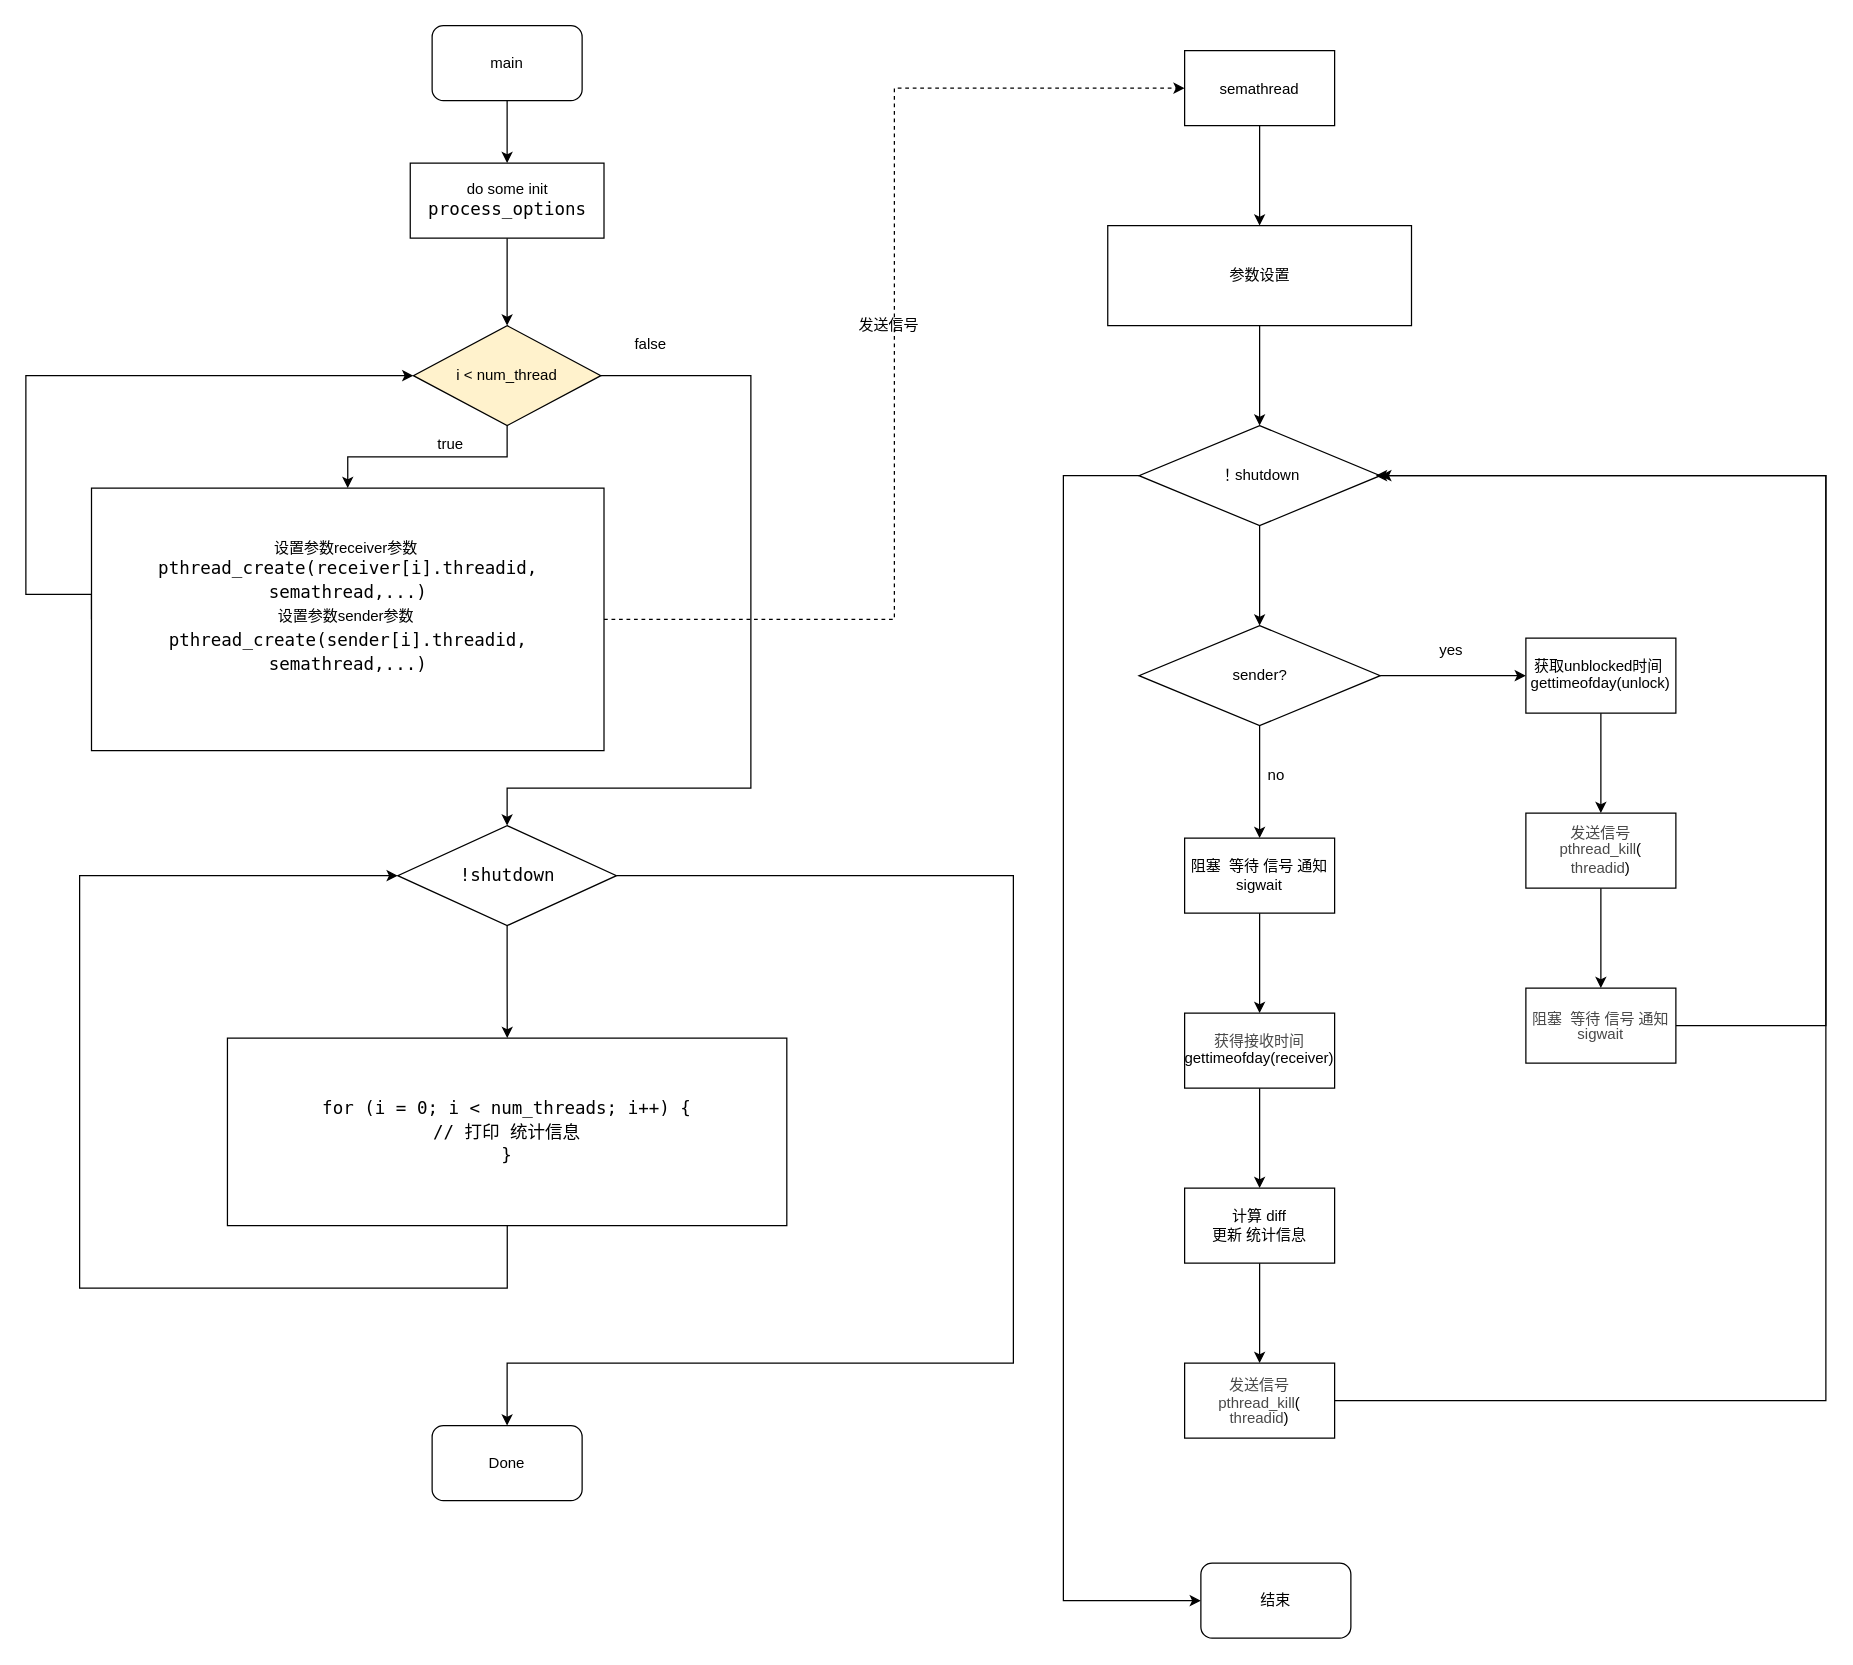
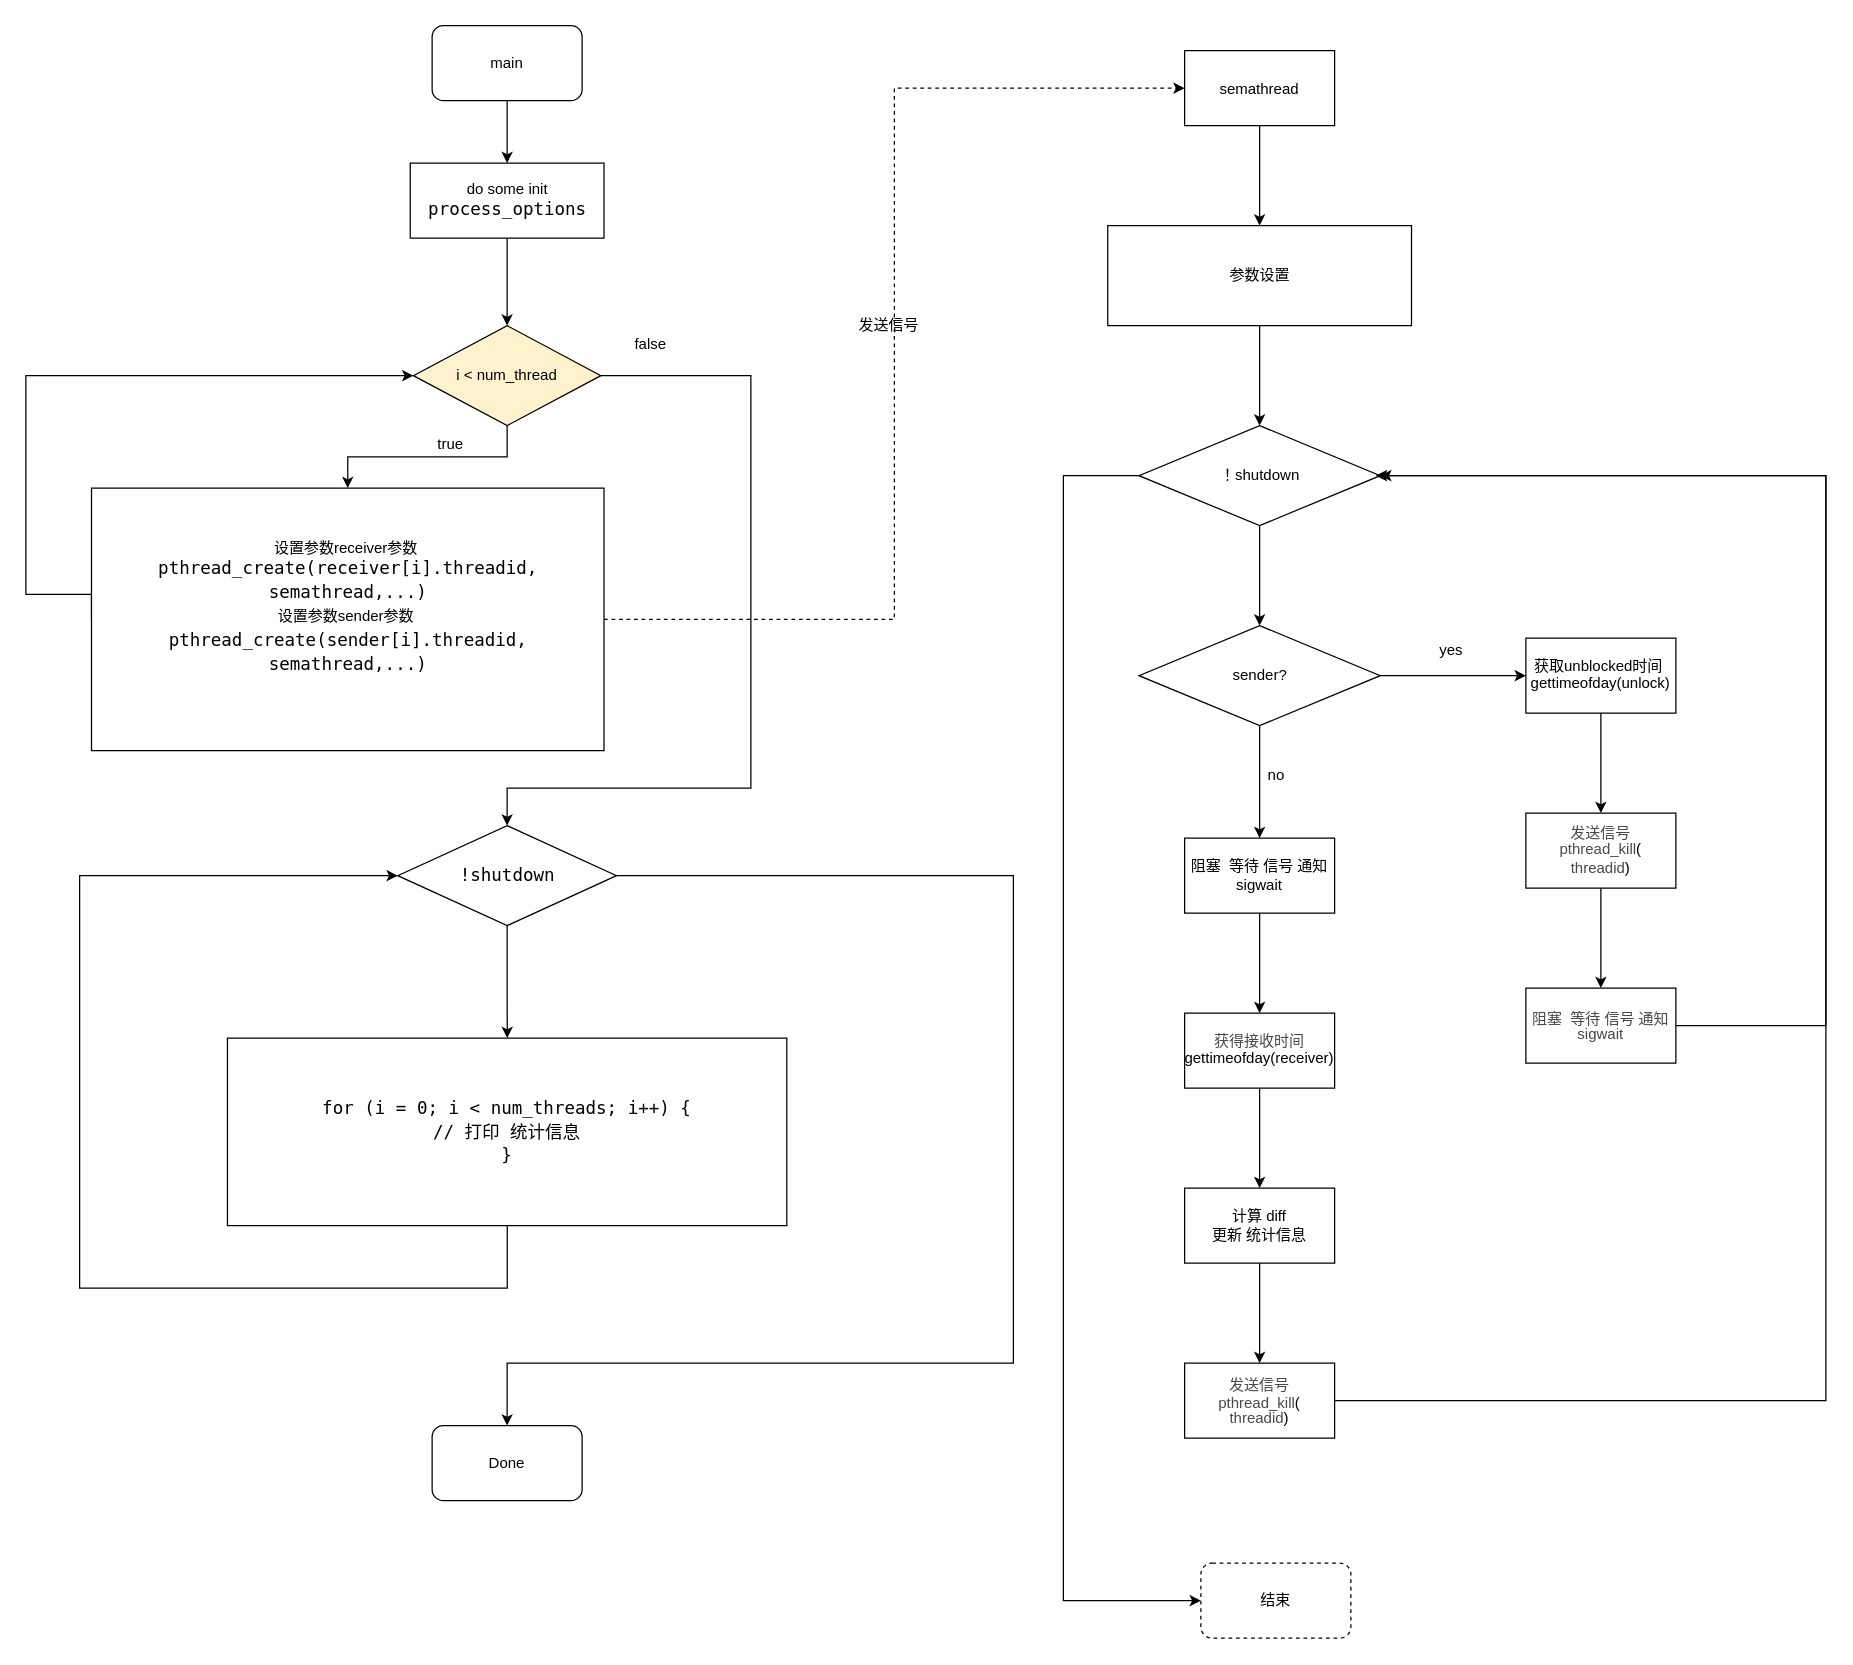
node "结束": style solid -> dashed
